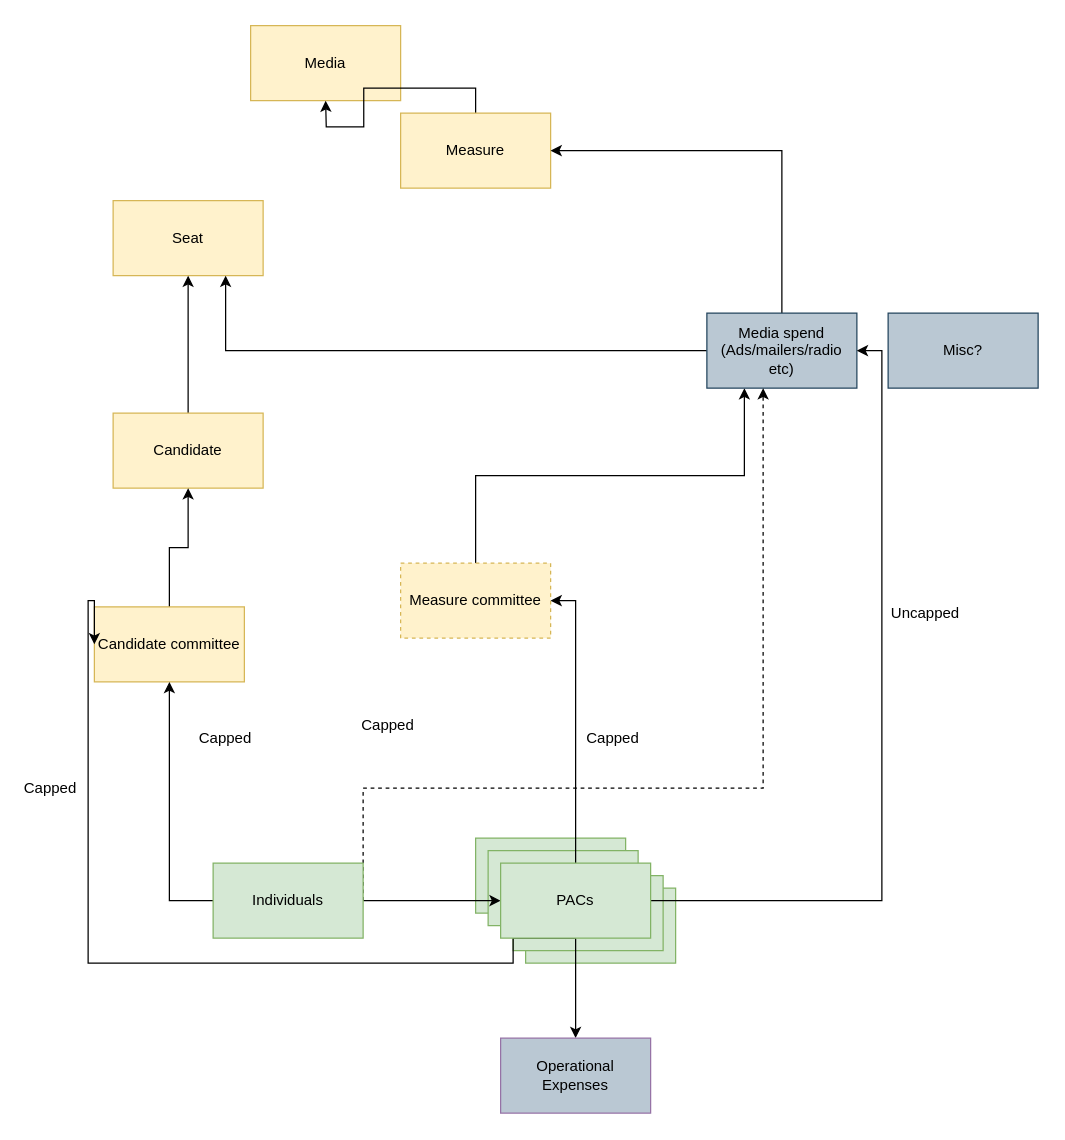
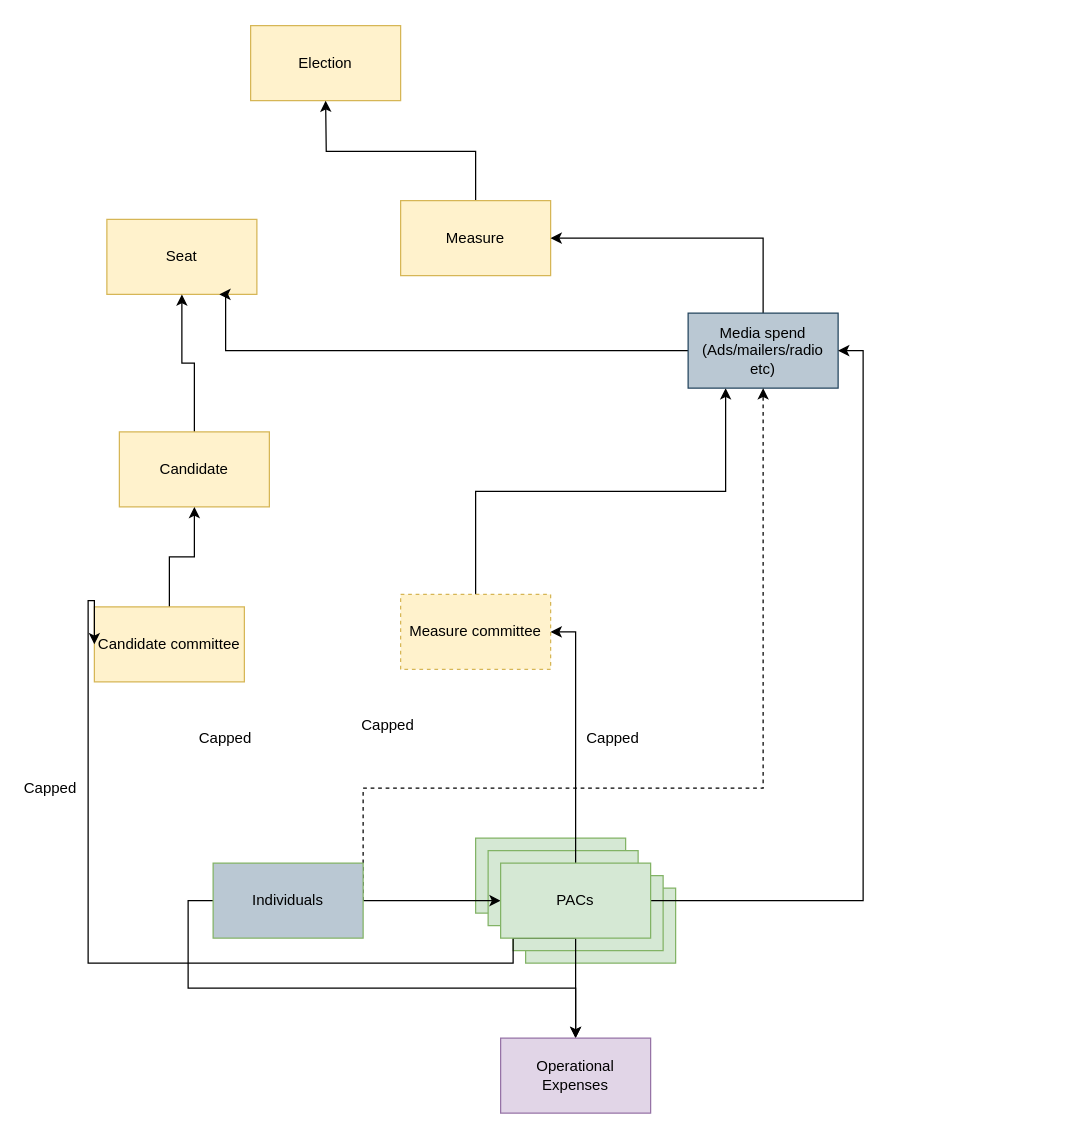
node "Media": label "Media" -> "Election"
node "Measure": moved (476, 151) -> (476, 238)
node "Seat": moved (188, 238) -> (182, 257)
node "Media spend (Ads/mailers/radio etc)": moved (782, 351) -> (763, 351)
node "Misc?": removed
node "Candidate": moved (188, 451) -> (194, 469)
node "Measure committee": moved (476, 601) -> (476, 632)
node "Uncapped": removed
edge "Individuals" -> "Candidate committee": now "Individuals" -> "Operational Expenses"
node "Individuals": fillcolor #d5e8d4 -> #bac8d3
node "Operational Expenses": fillcolor #bac8d3 -> #e1d5e7
